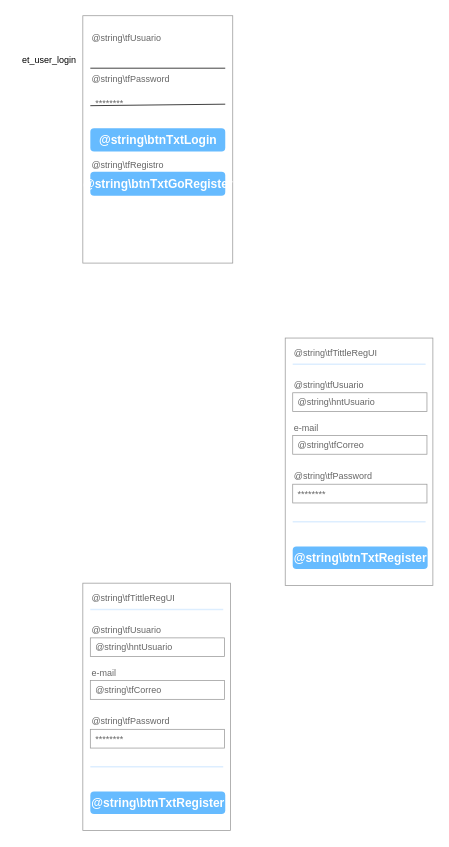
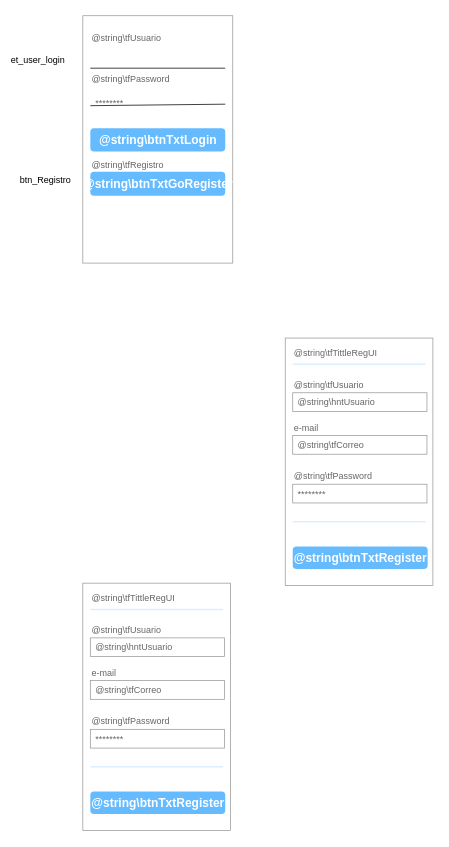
node "et_user_login": moved (49, 60) -> (38, 60)
node "btn_Registro": added
